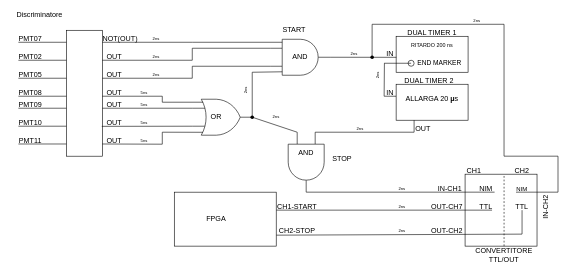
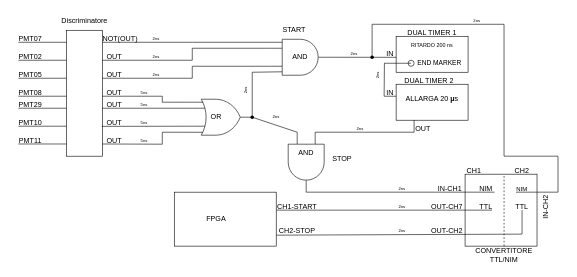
node "Discriminatore": moved (39, 15) -> (84, 21)
node "PMT09": label "PMT09" -> "PMT29"
node "CONVERTITORE TTL/OUT": label "CONVERTITORE TTL/OUT" -> "CONVERTITORE TTL/NIM"
